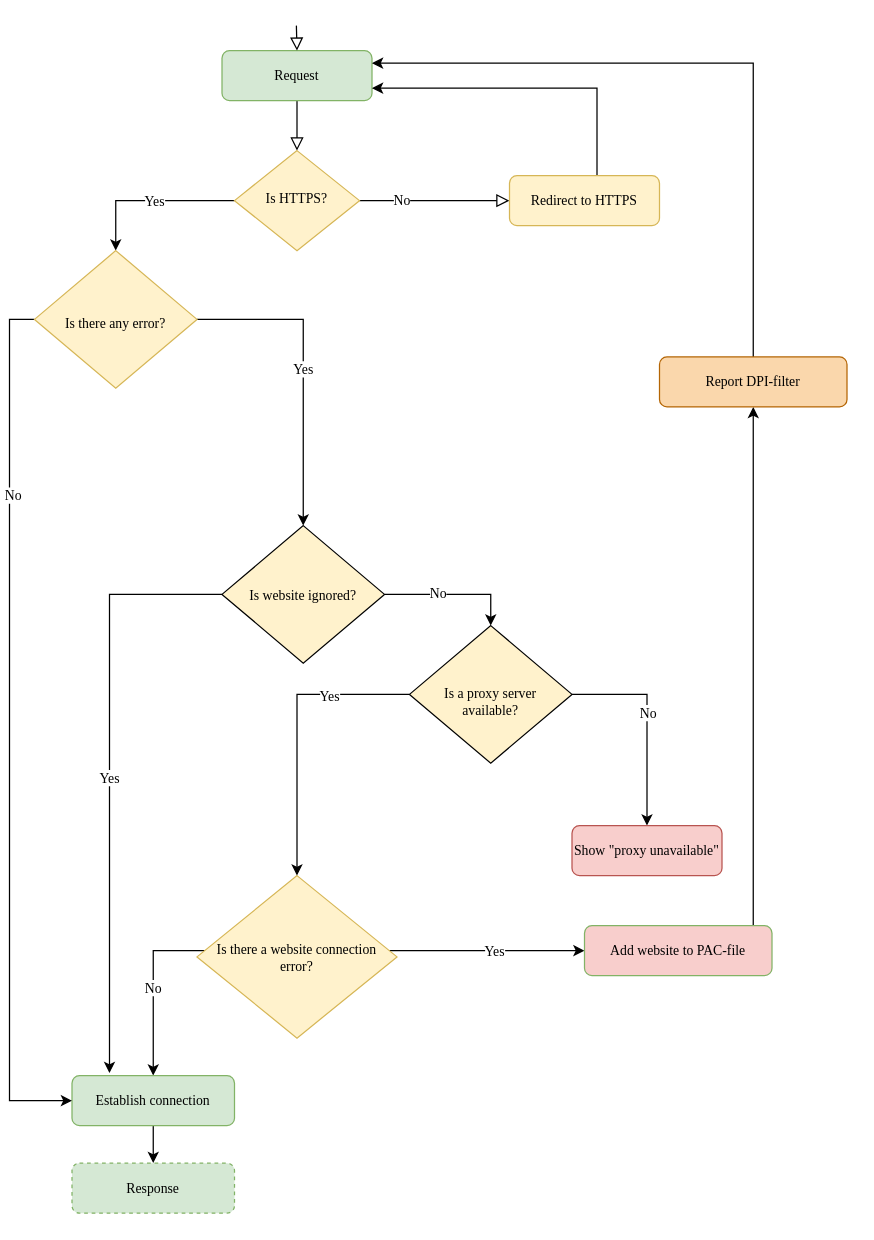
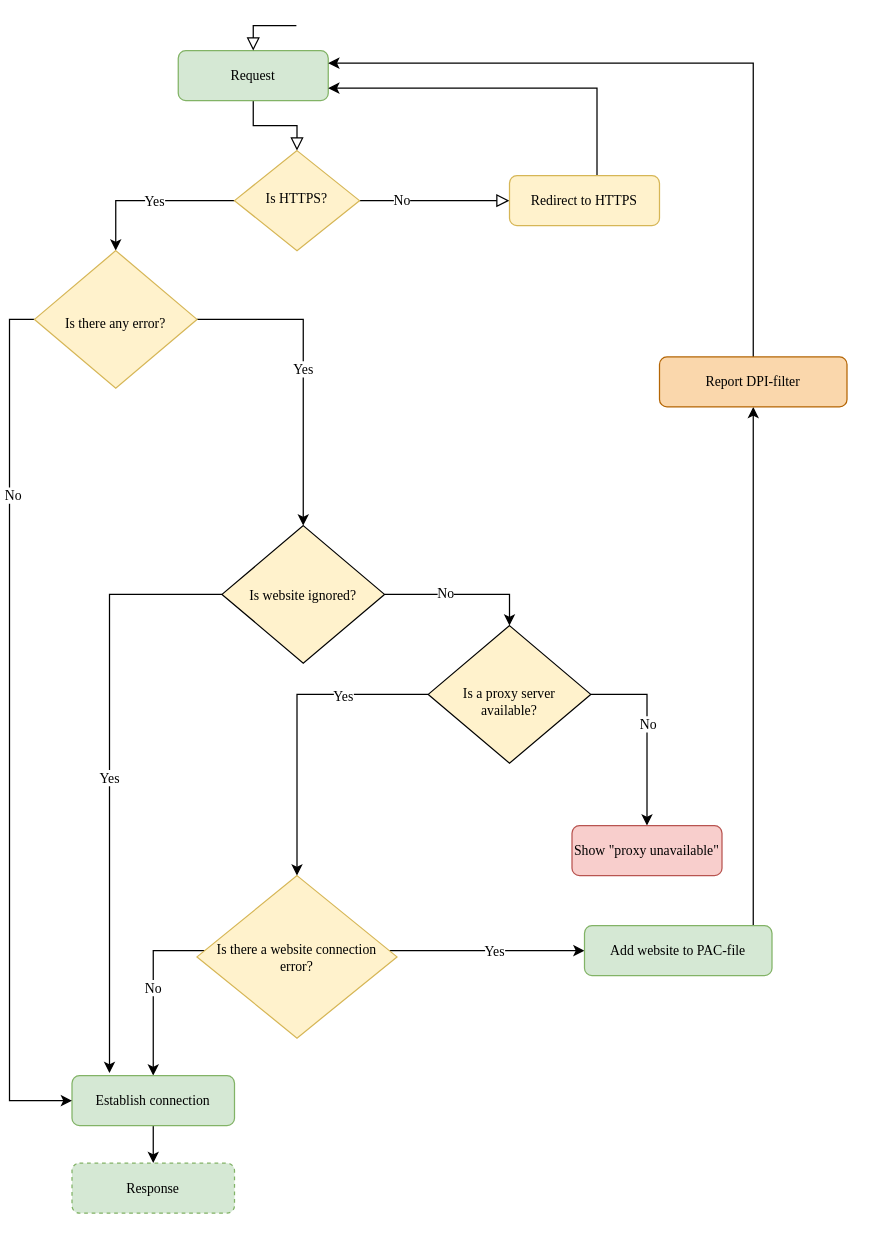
node "Request": moved (297, 76) -> (253, 76)
node "Is a proxy server available?": moved (491, 694) -> (509, 694)
node "Add website to PAC-file": fillcolor #f8cecc -> #d5e8d4
